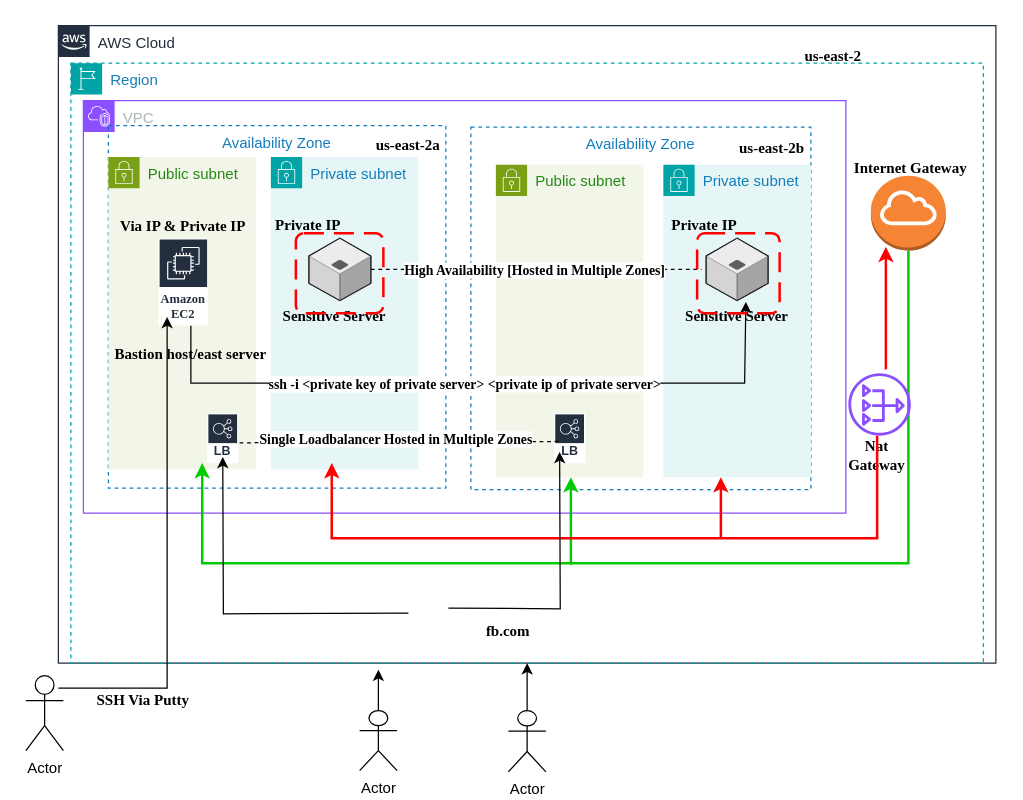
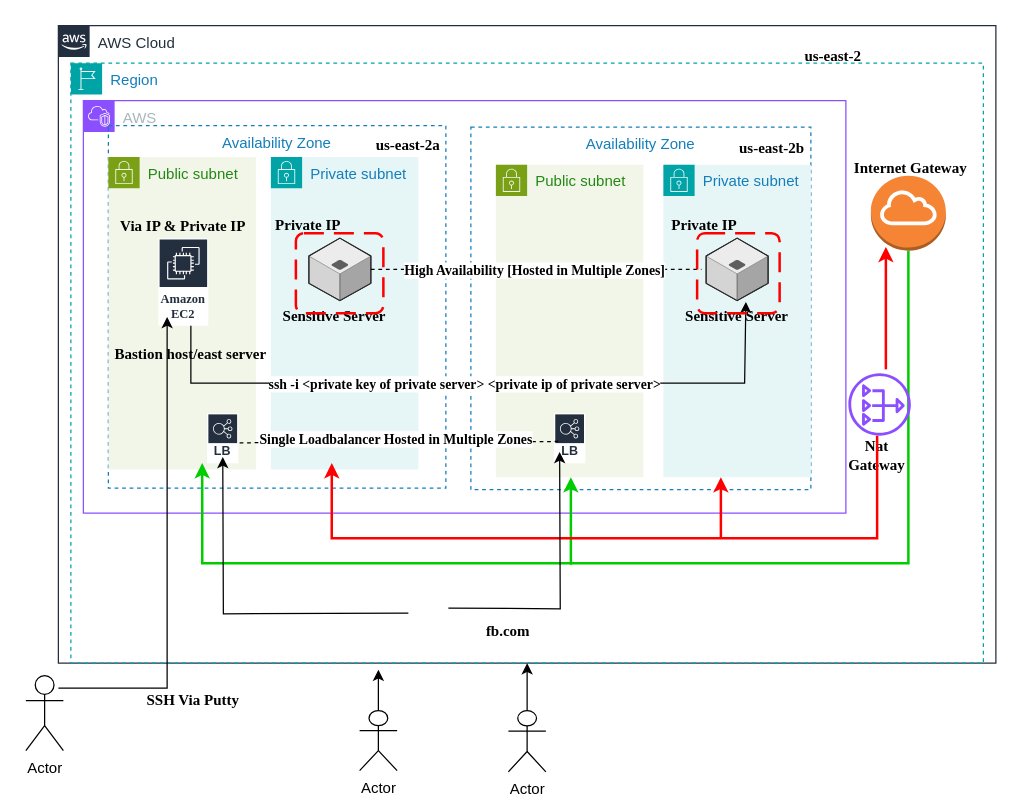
node "VPC": label "VPC" -> "AWS"
node "SSH Via Putty": moved (143, 701) -> (193, 701)
